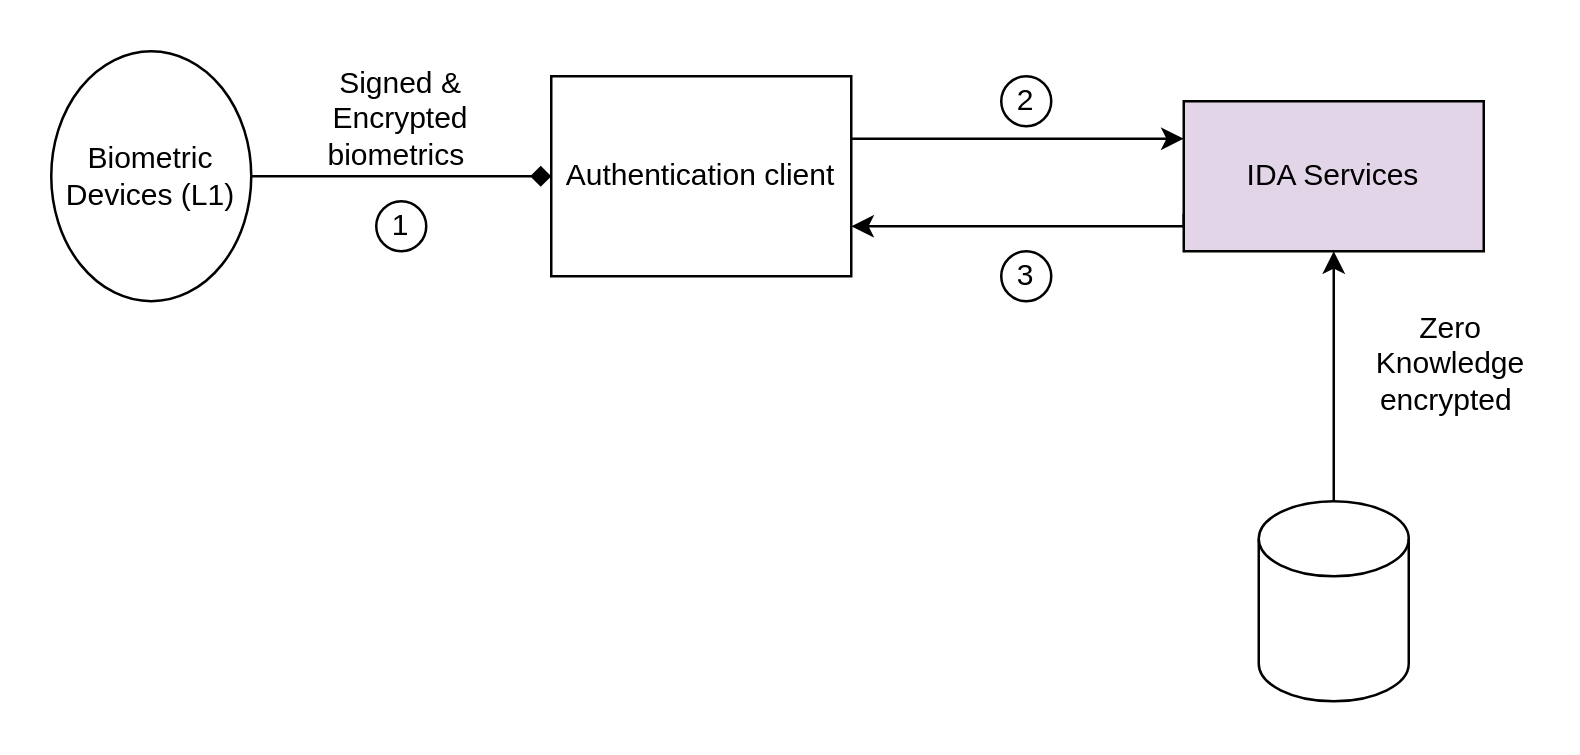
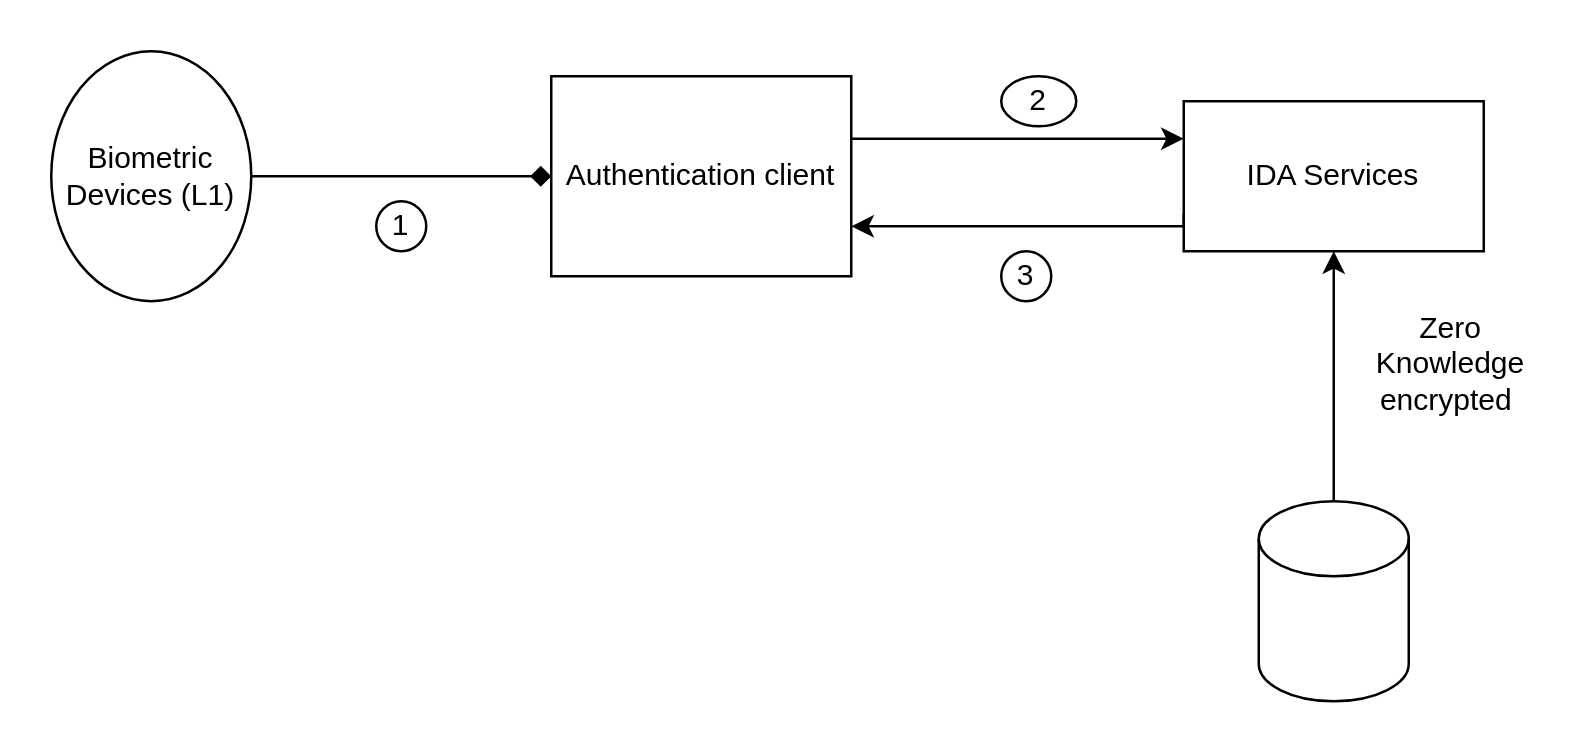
node "2": size 50x50 -> 75x50
node "Signed & Encrypted biometrics": removed
node "IDA Services": fillcolor #e1d5e7 -> #ffffff
